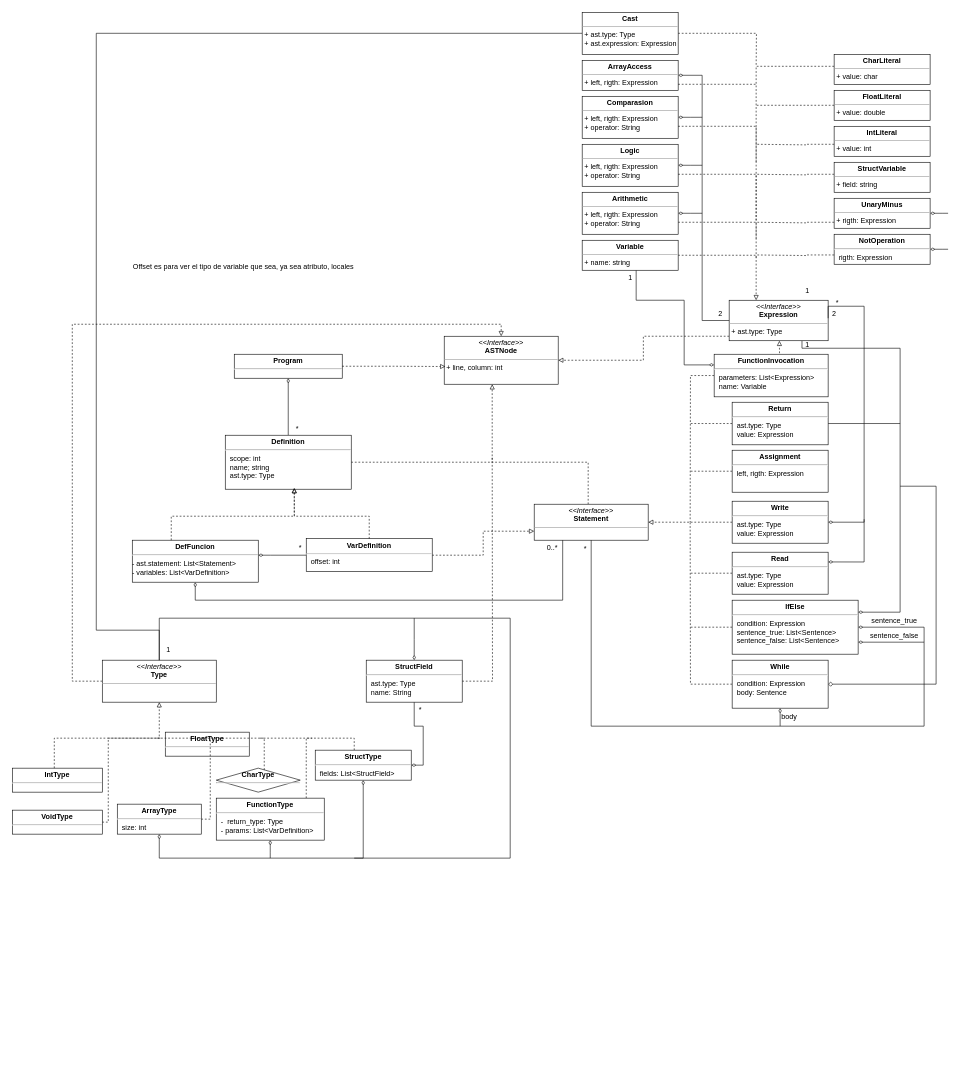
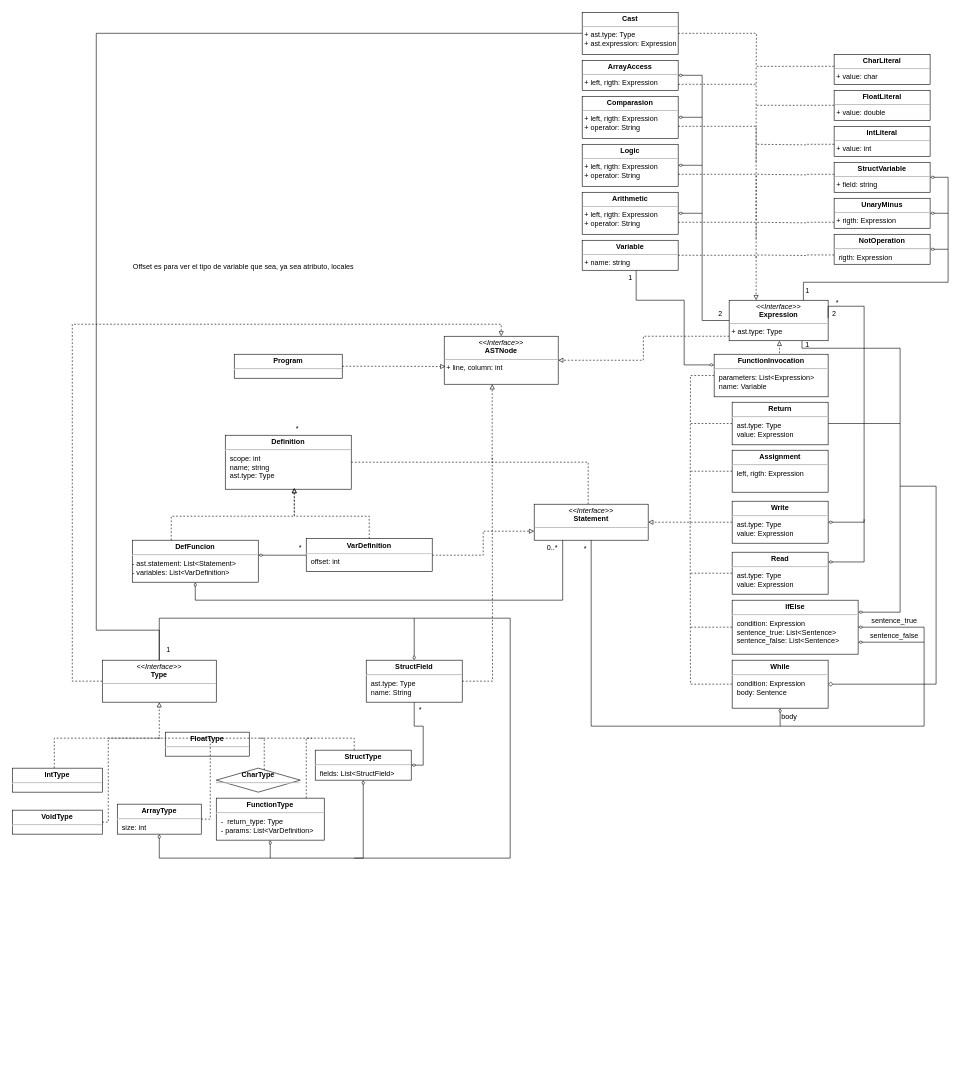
edge "<<Interface>> Expression + ast.type: Type" -> "StructVariable + field: string": added
edge "Definition scope: int name; string ast.type: Type" -> "Program": removed
